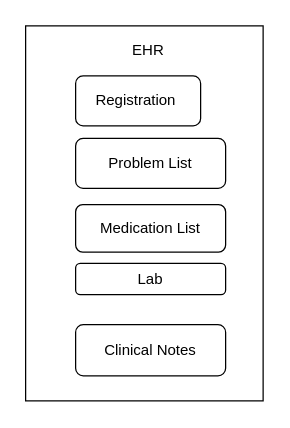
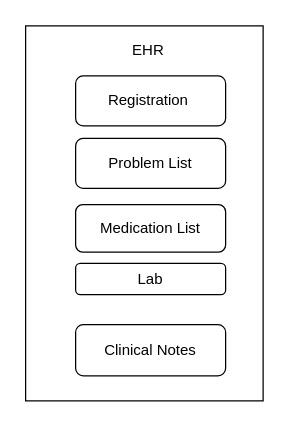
node "Registration": size 125x50 -> 150x50
